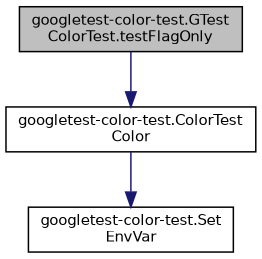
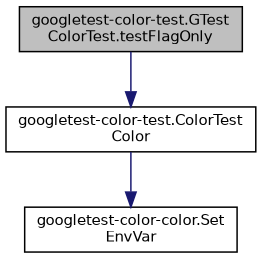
node "googletest-color-test.Set EnvVar": label "googletest-color-test.Set EnvVar" -> "googletest-color-color.Set EnvVar"
